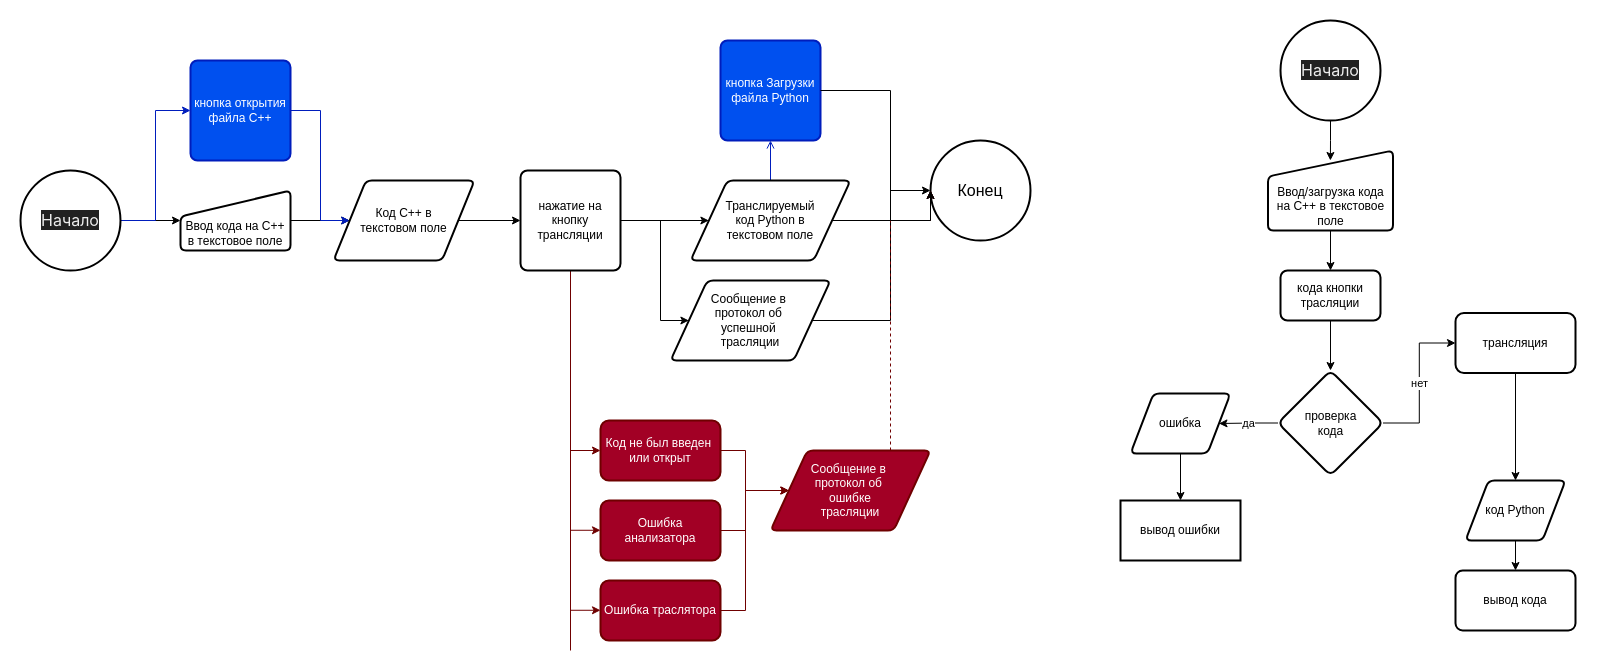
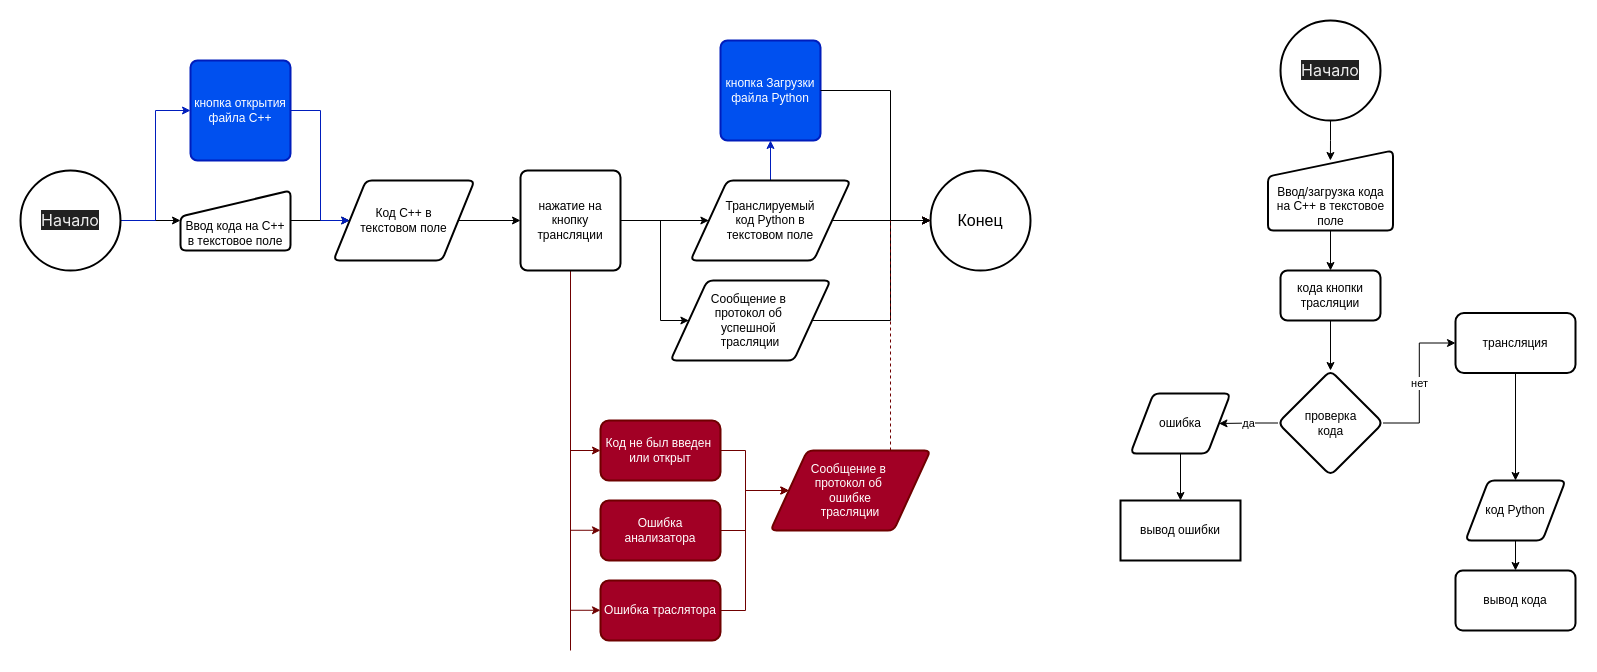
edge "Транслируемый код Python в текстовом поле" -> "кнопка Загрузки файла Python": arrowhead open -> classic
node "Конец": moved (981, 191) -> (981, 221)
